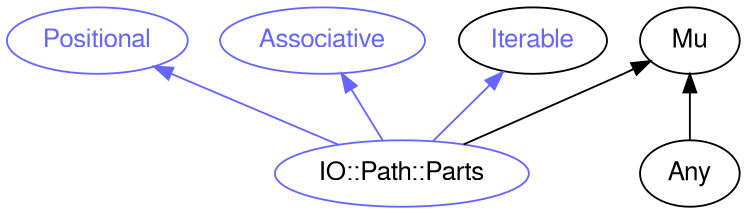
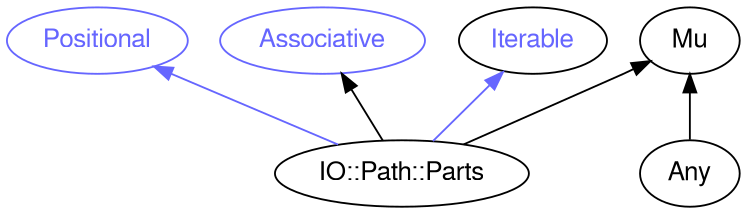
edge "IO::Path::Parts" -> "Associative": color #6666ff -> #000000
node "IO::Path::Parts": color #6666ff -> #000000
